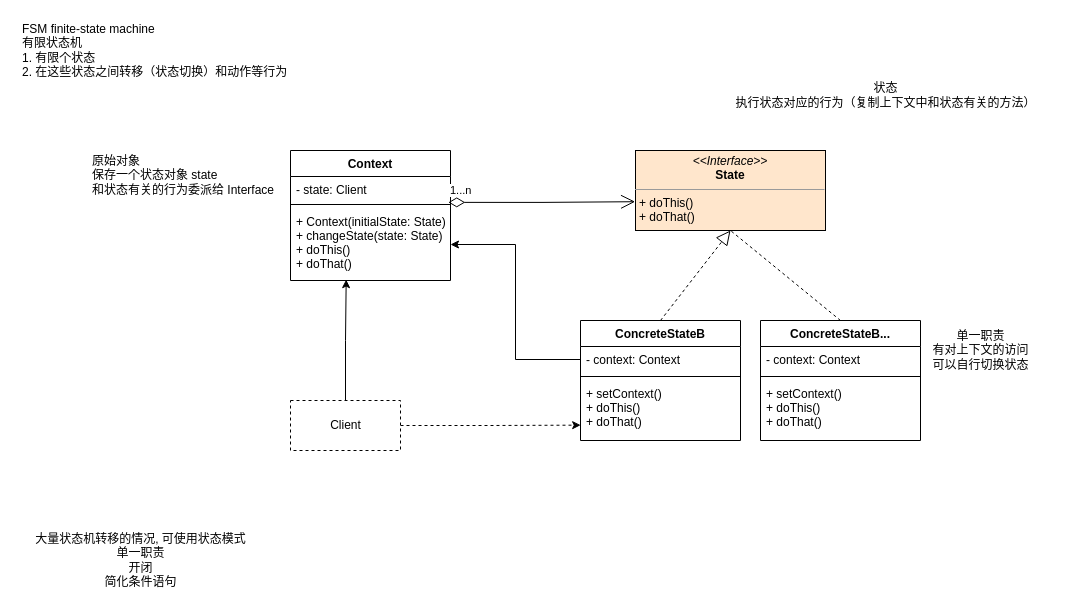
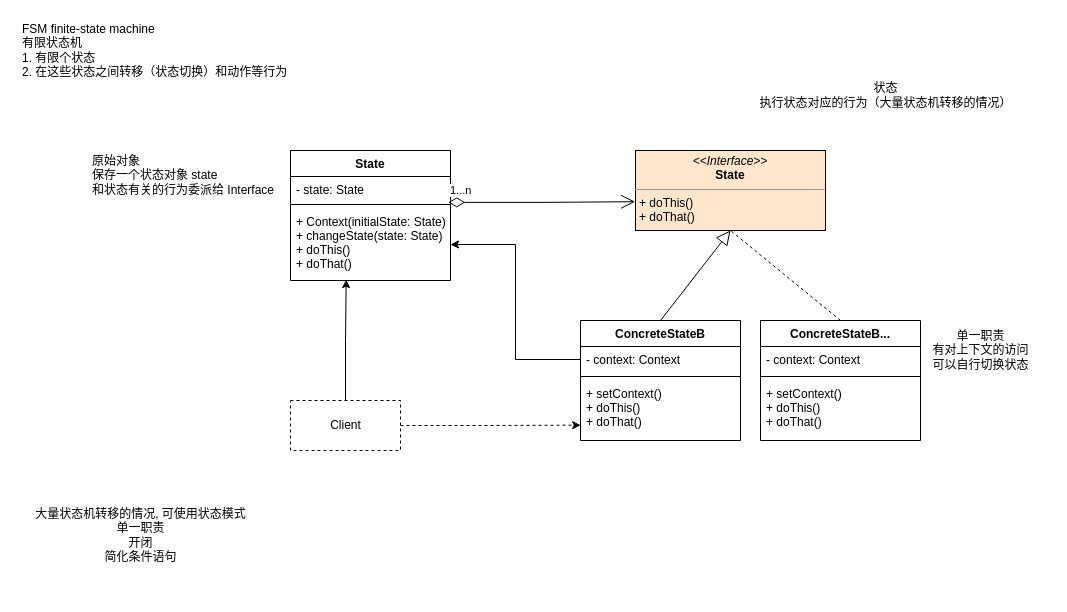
node "状态 执行状态对应的行为（复制上下文中和状态有关的方法）": label "状态 执行状态对应的行为（复制上下文中和状态有关的方法）" -> "状态 执行状态对应的行为（大量状态机转移的情况）"
node "Context": label "Context" -> "State"
node "- state: Client": label "- state: Client" -> "- state: State"
edge "ConcreteStateB" -> "<<Interface>> State + doThis()+ doThat()": style dashed -> solid
node "大量状态机转移的情况, 可使用状态模式 单一职责 开闭 简化条件语句": moved (141, 561) -> (141, 536)
